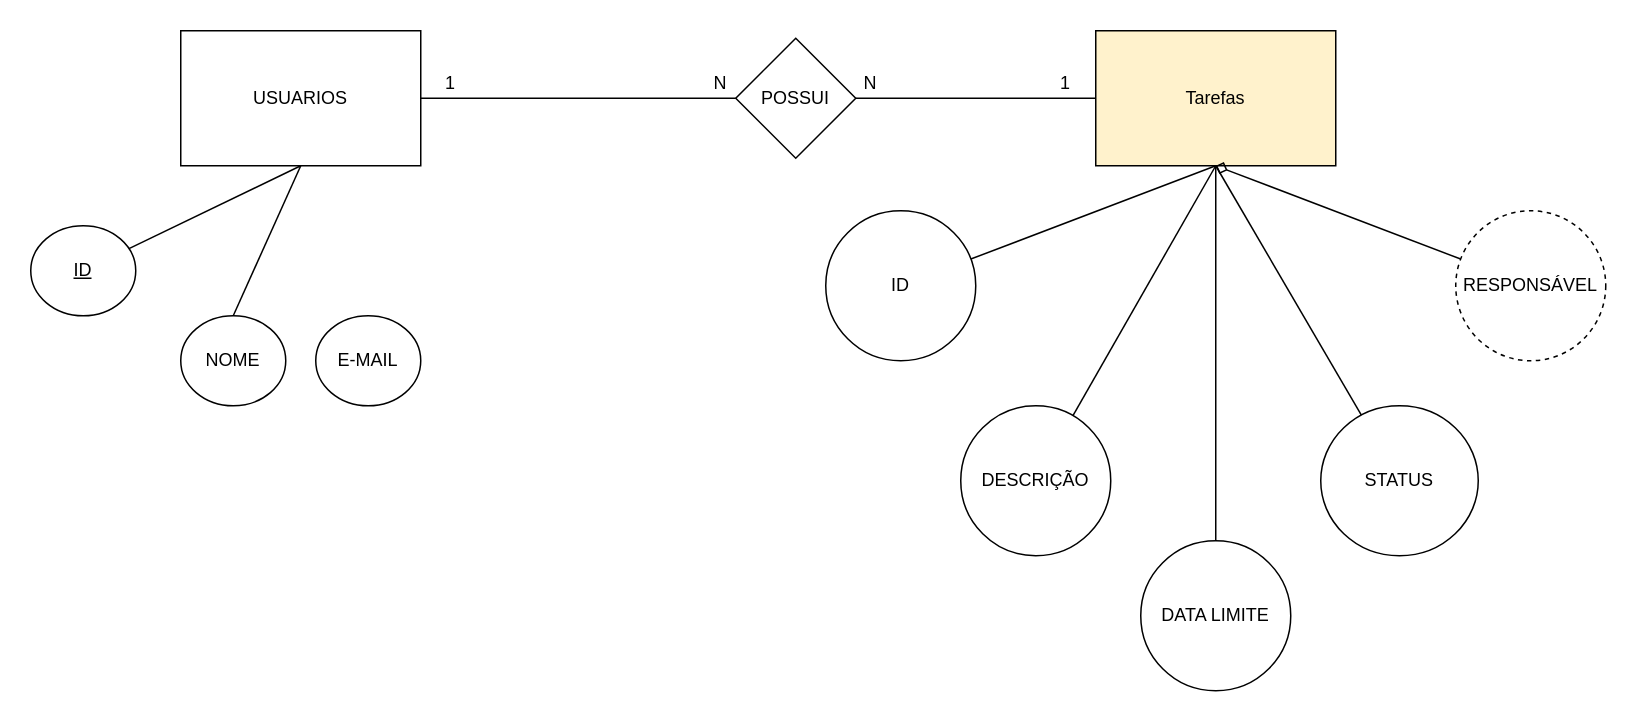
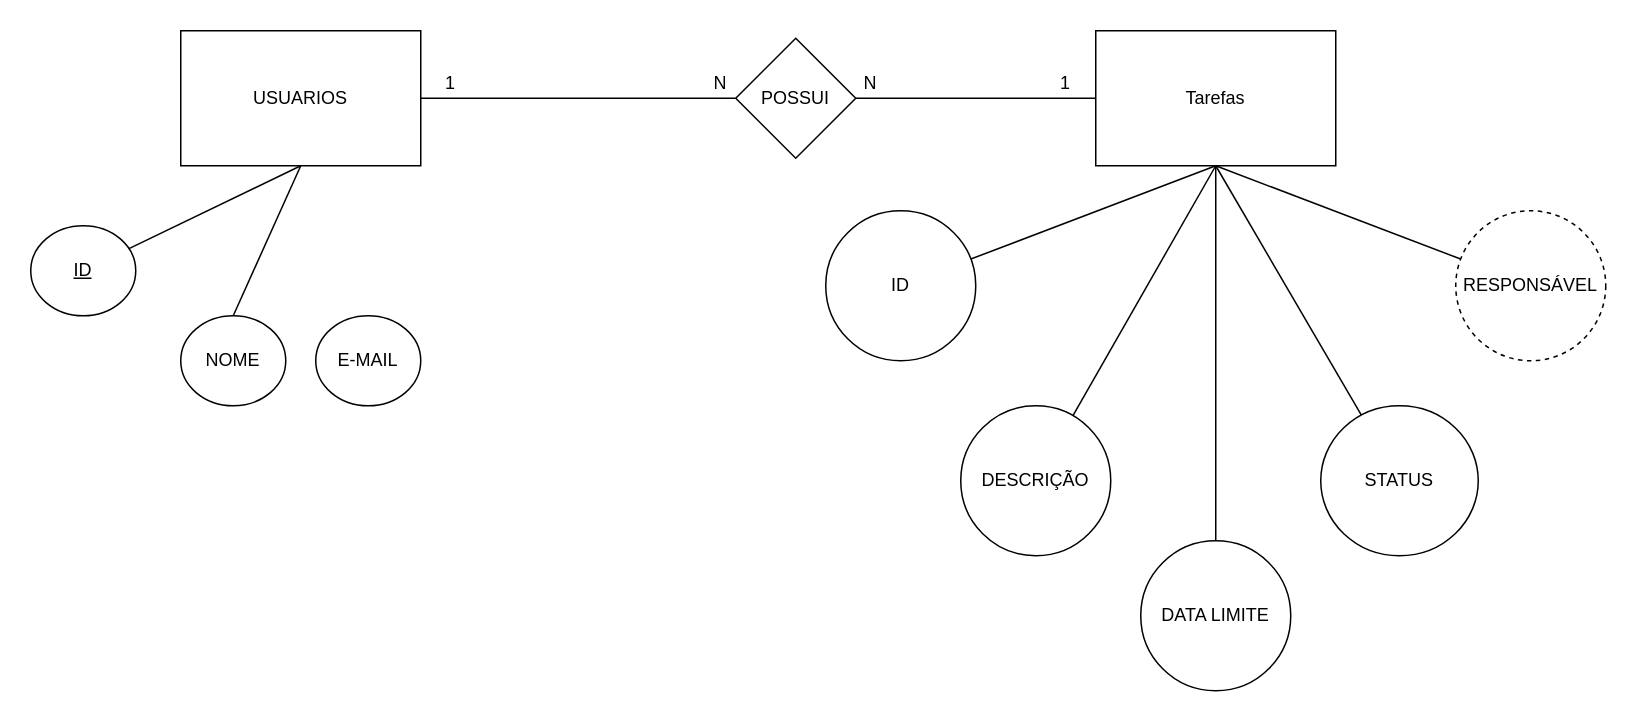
node "Tarefas": fillcolor #fff2cc -> #ffffff
edge "RESPONSÁVEL" -> "Tarefas": arrowhead diamond -> none
